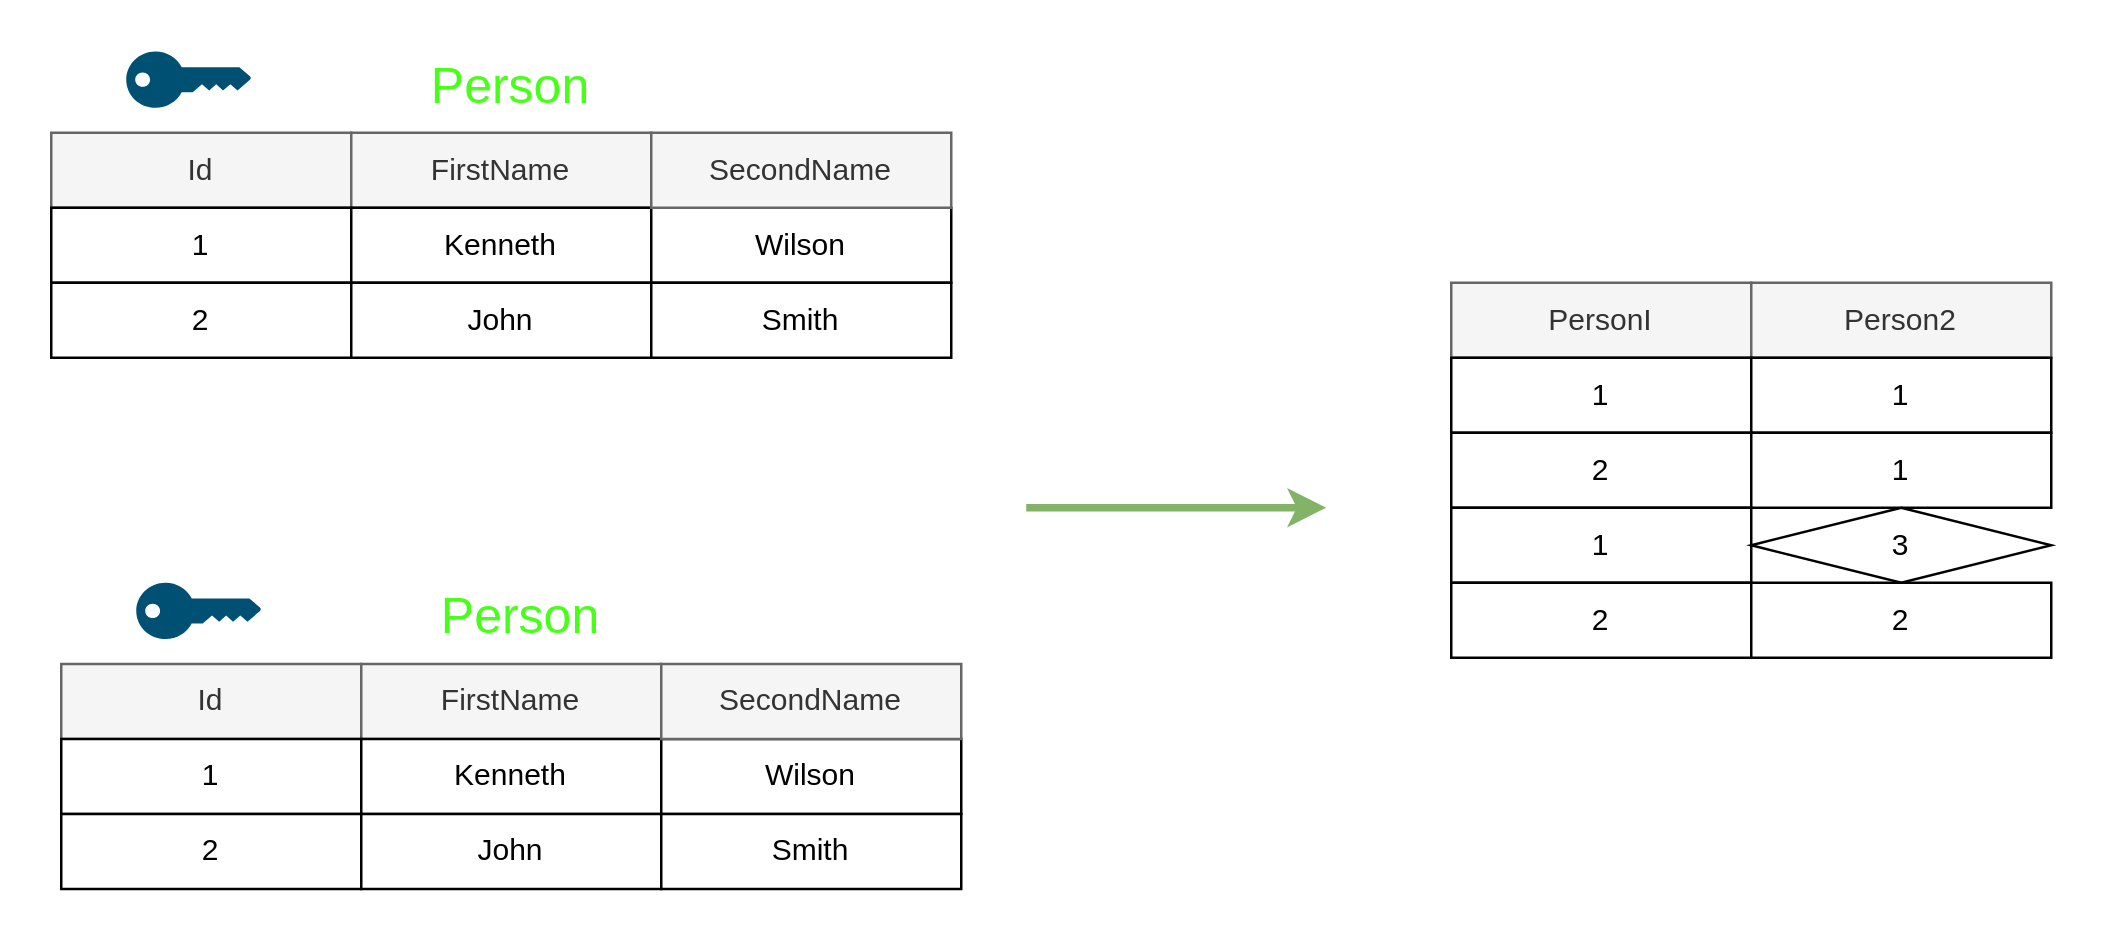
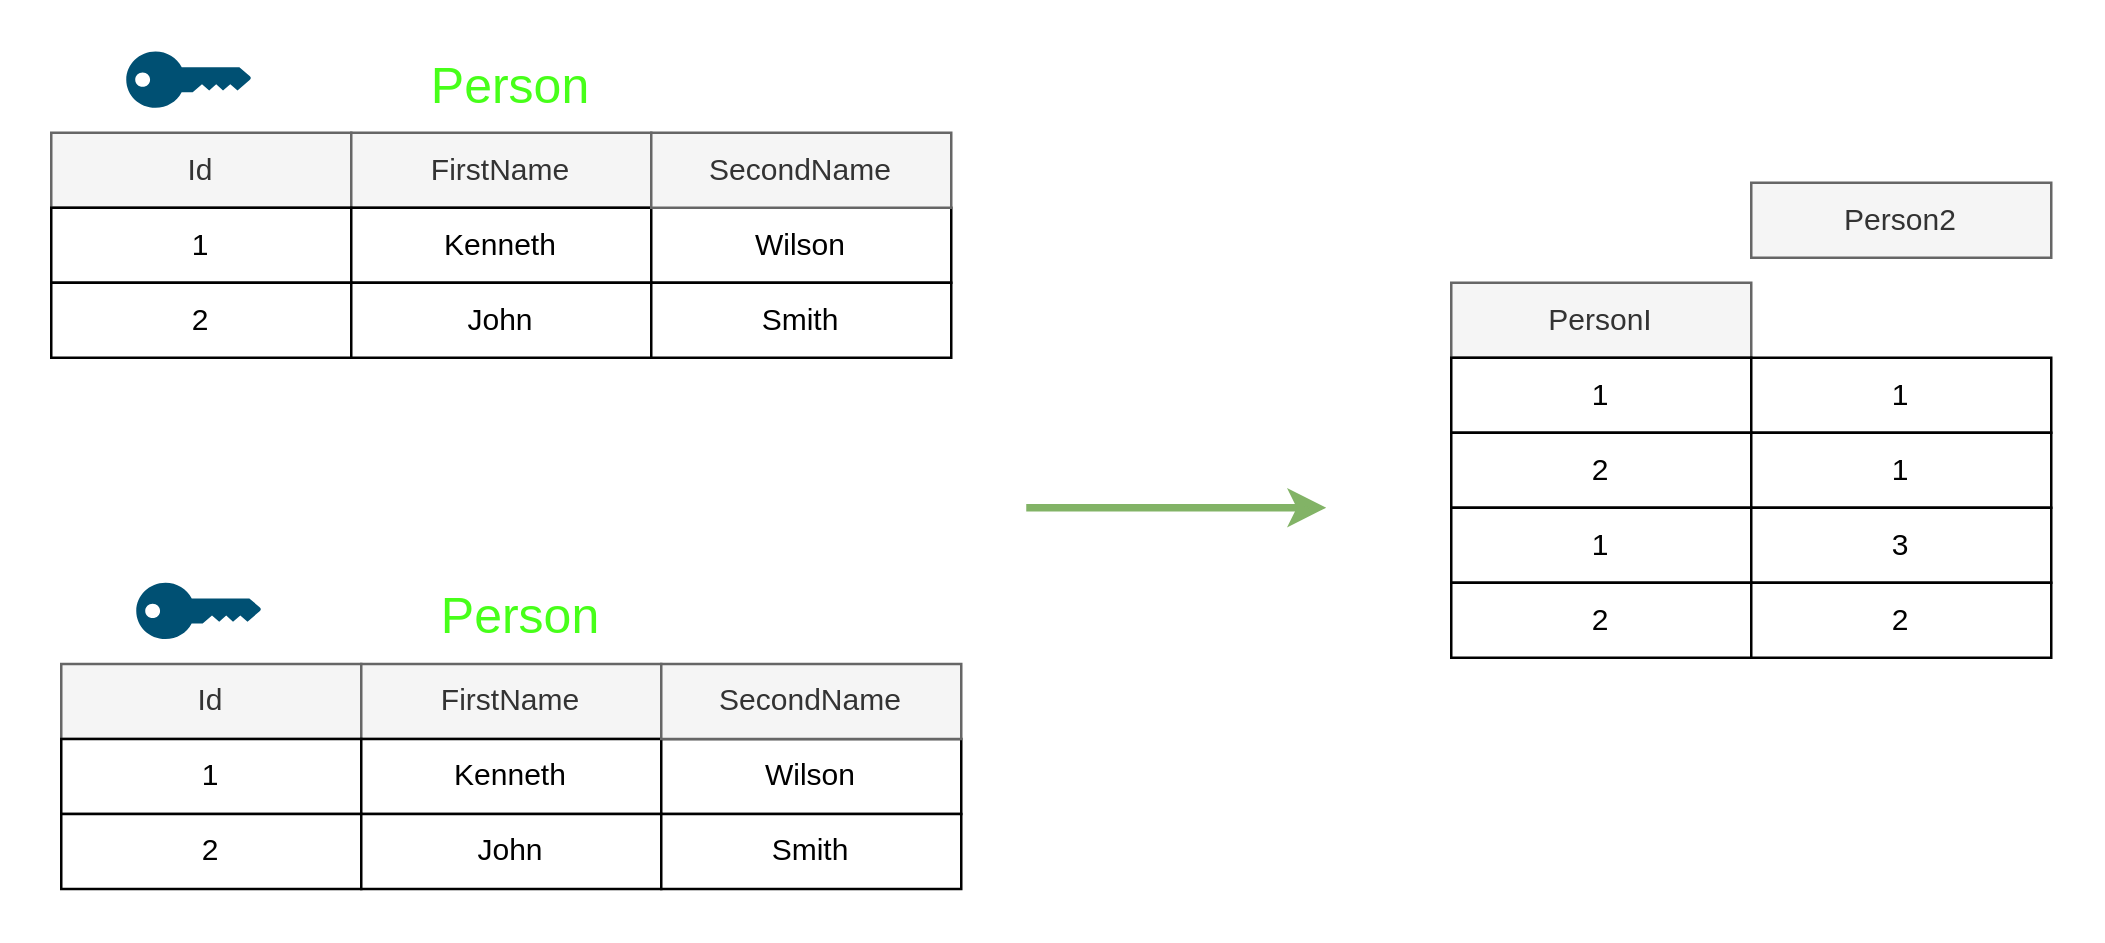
node "Person2": moved (1901, 320) -> (1901, 220)
node "3": shape diamond -> rectangle
